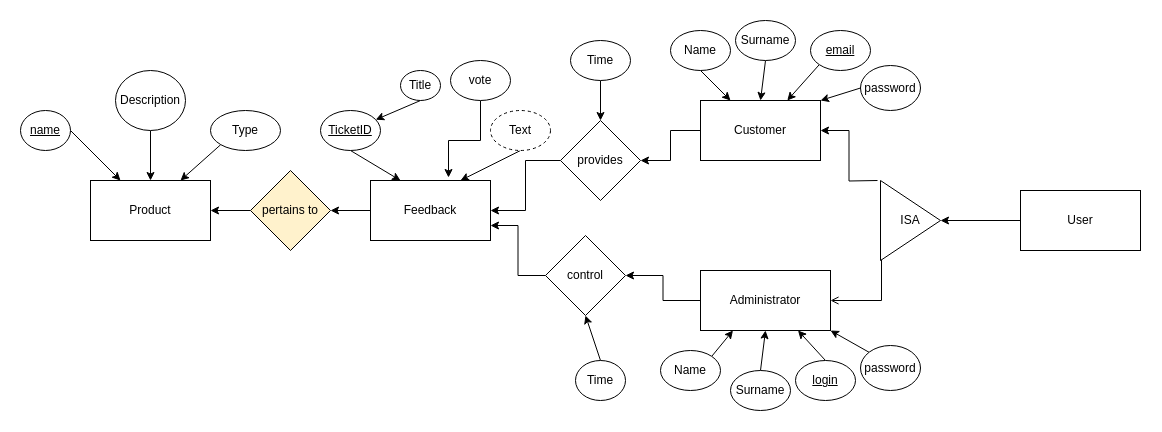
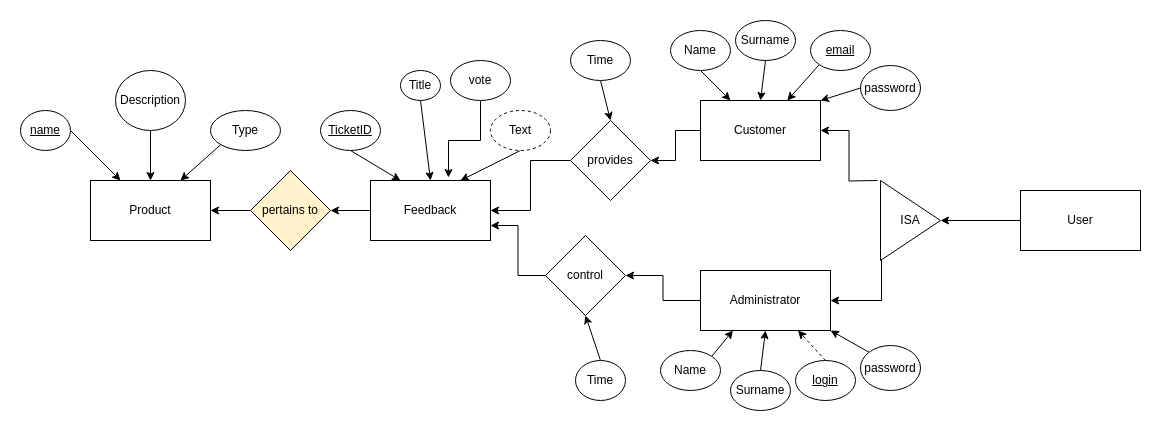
edge "Title" -> "TicketID": now "Title" -> "Feedback"
node "provides": moved (601, 161) -> (611, 161)
edge "ISA" -> "Administrator": arrowhead open -> classic
edge "login" -> "Administrator": style solid -> dashed
